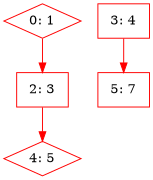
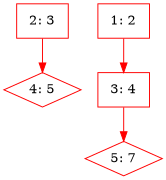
node "0: 1": removed
node "1: 2": added
node "5: 7": shape box -> diamond
